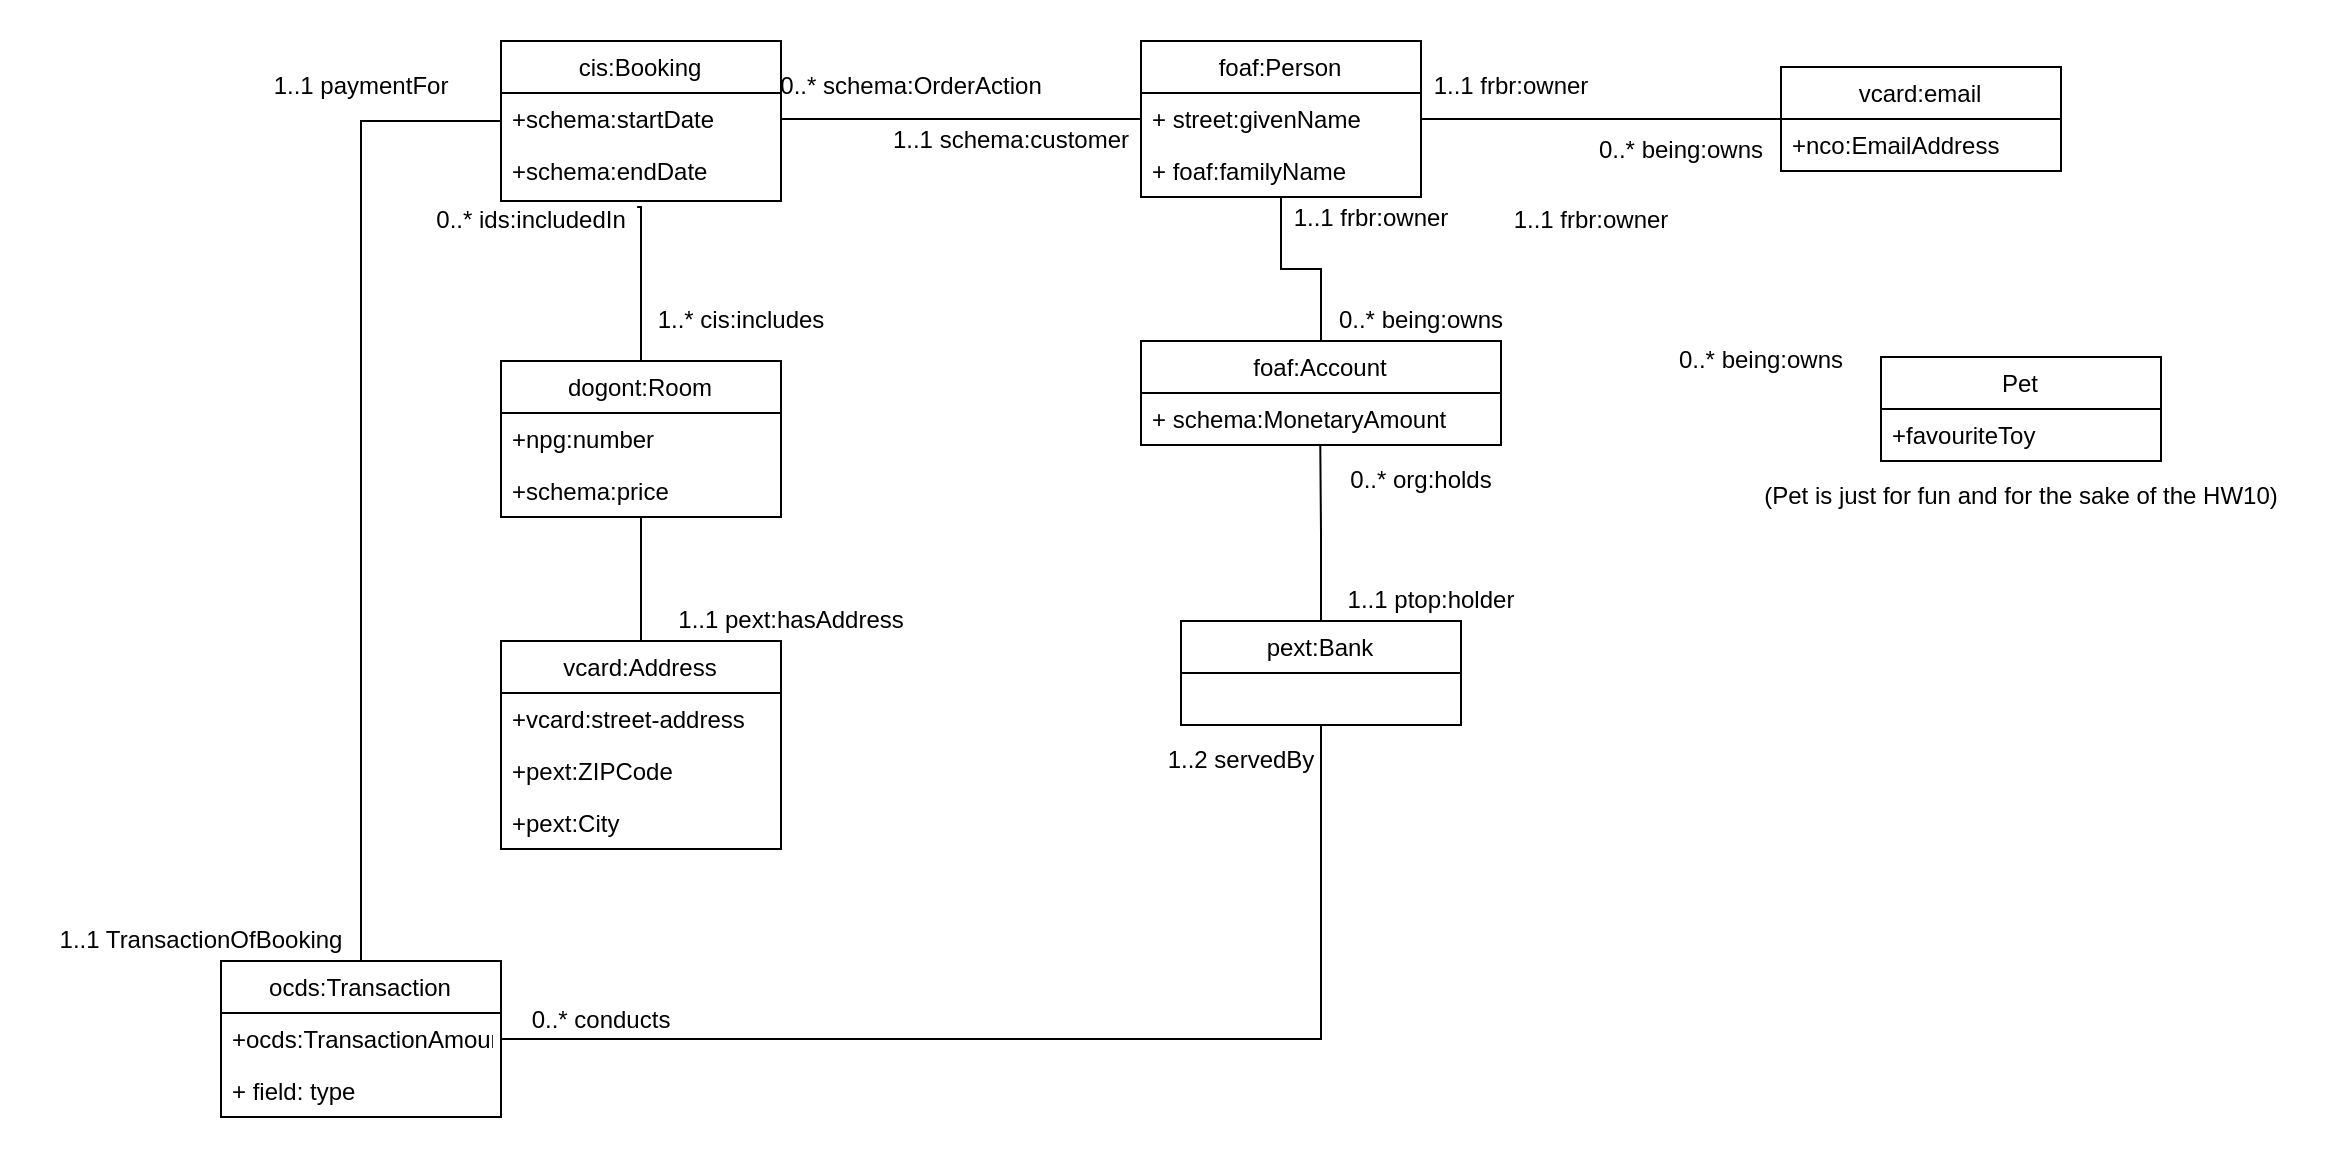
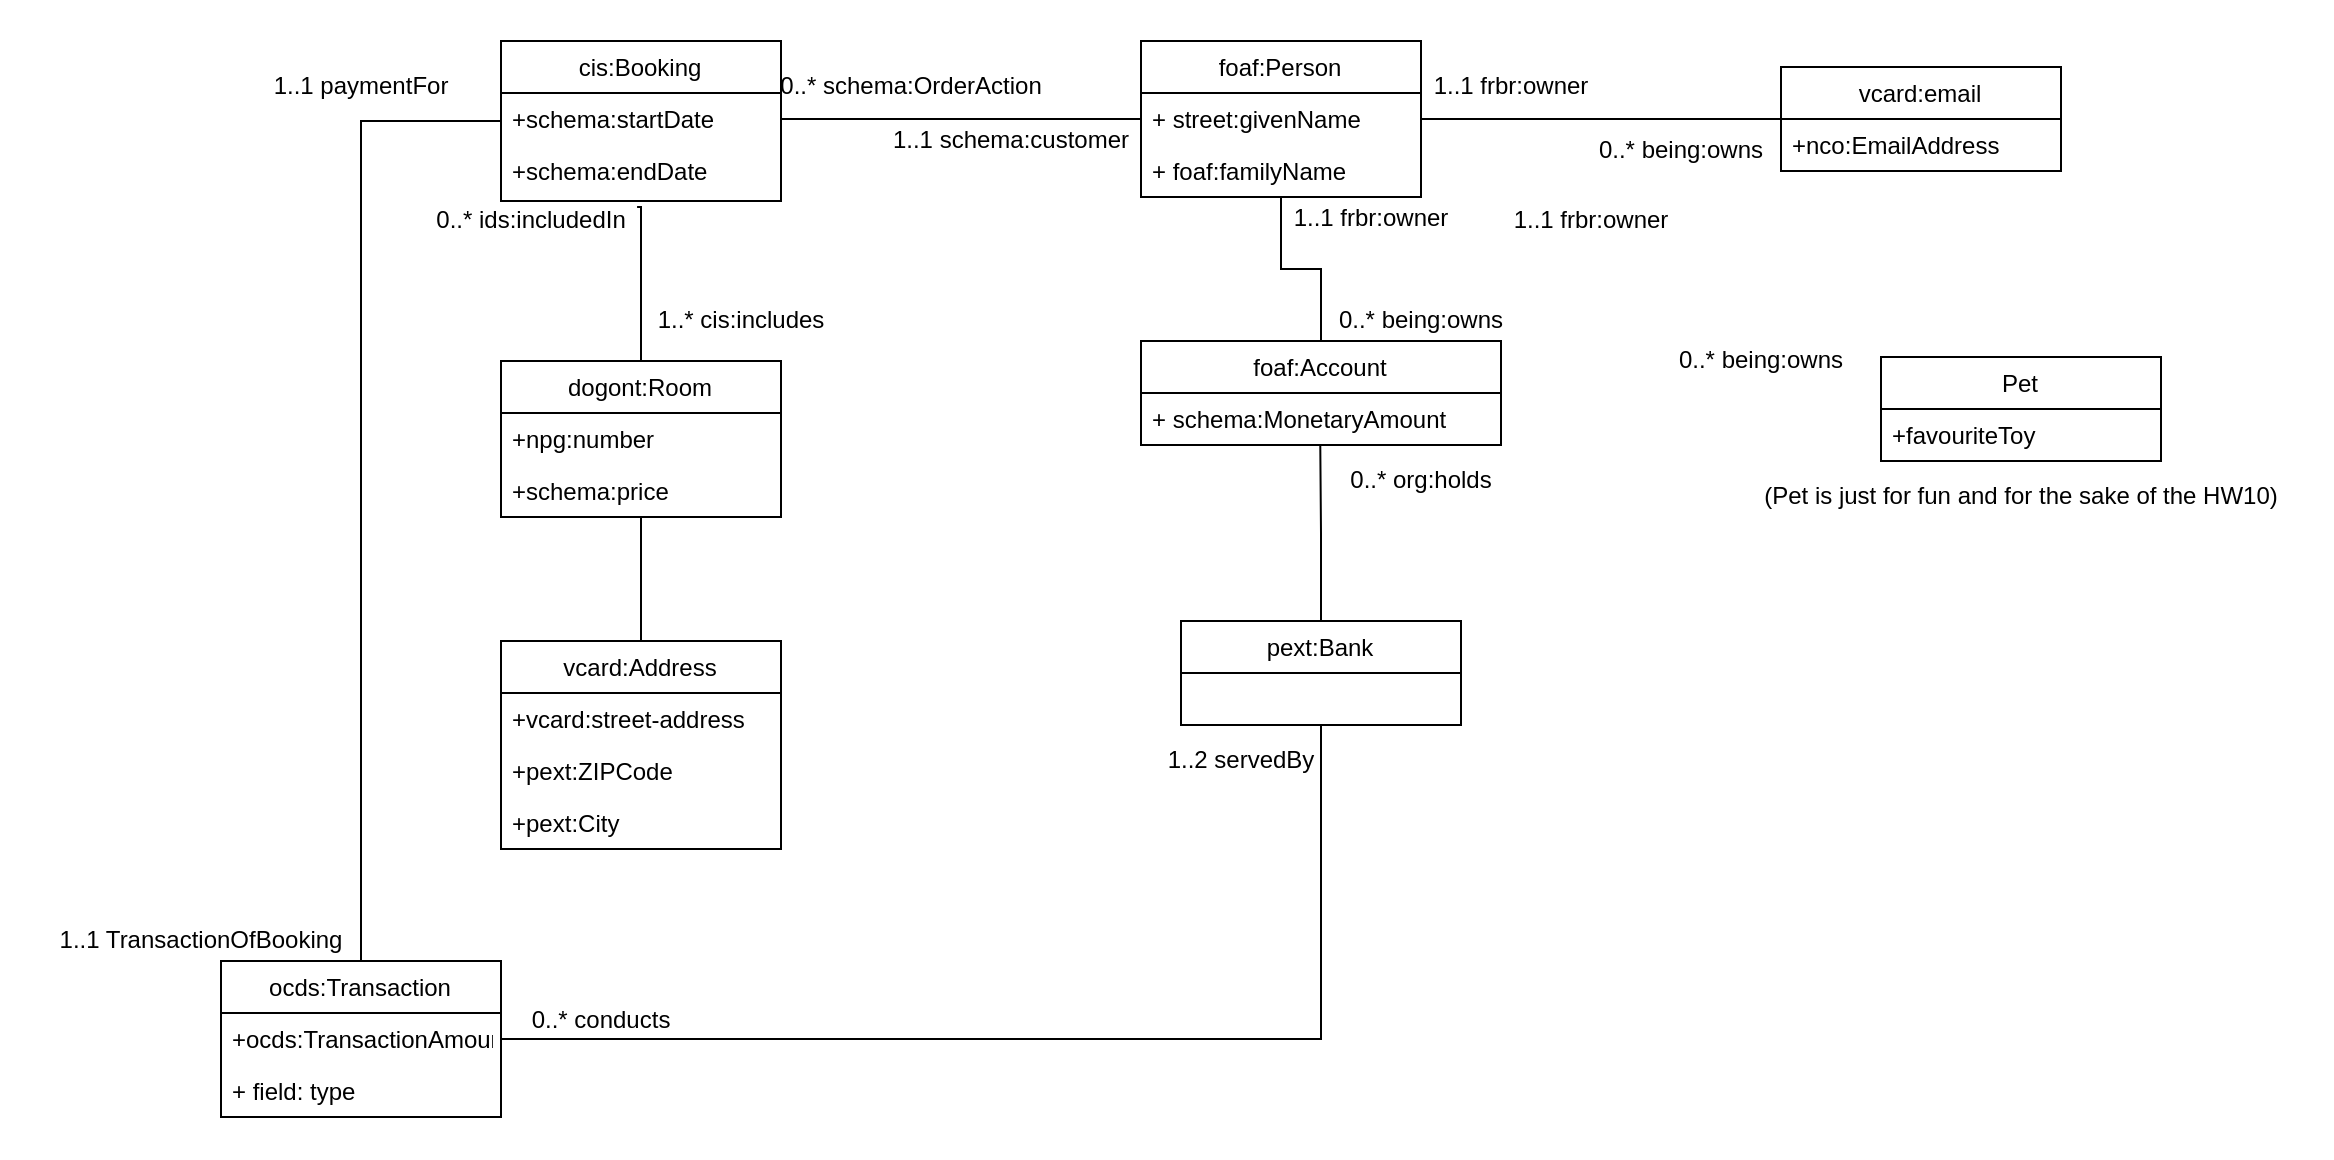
node "1..1 ptop:holder": removed
node "1..1 pext:hasAddress": removed
